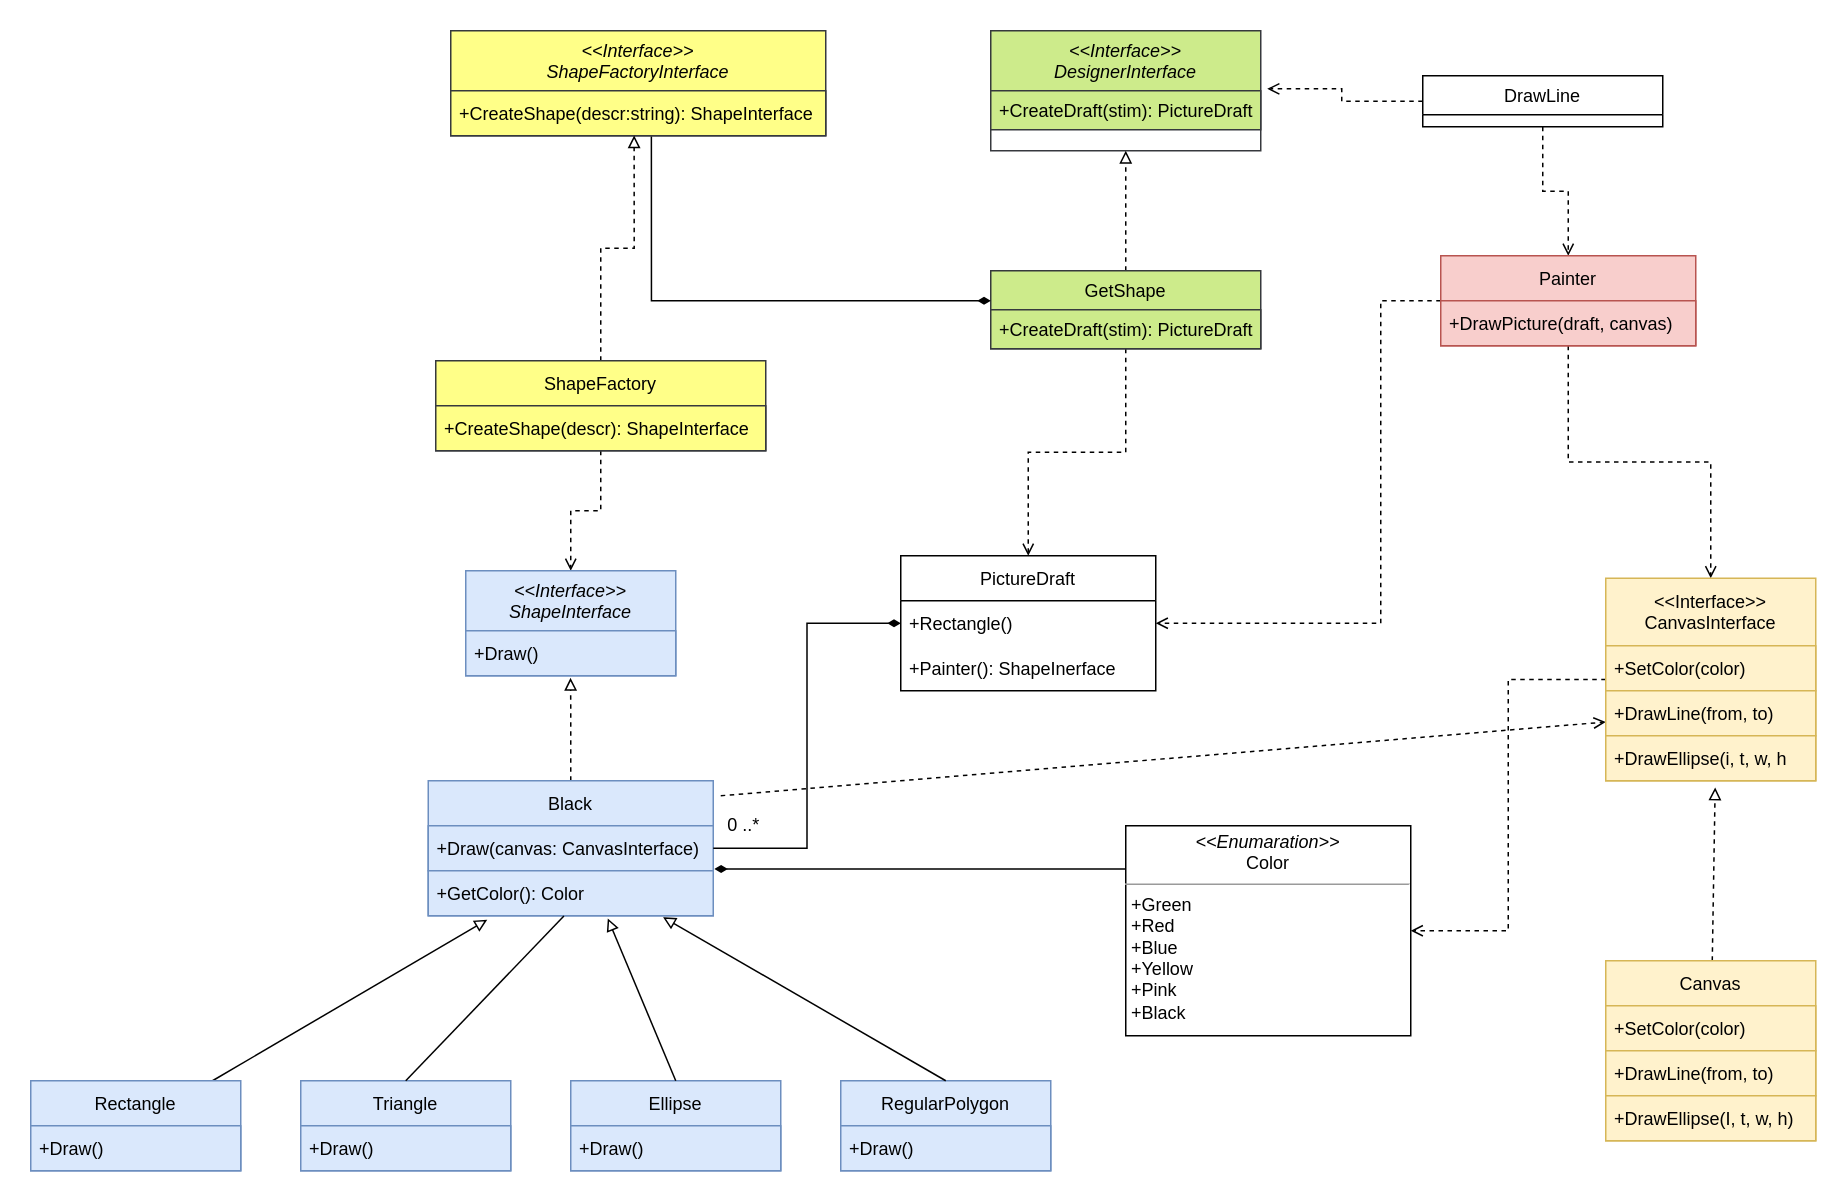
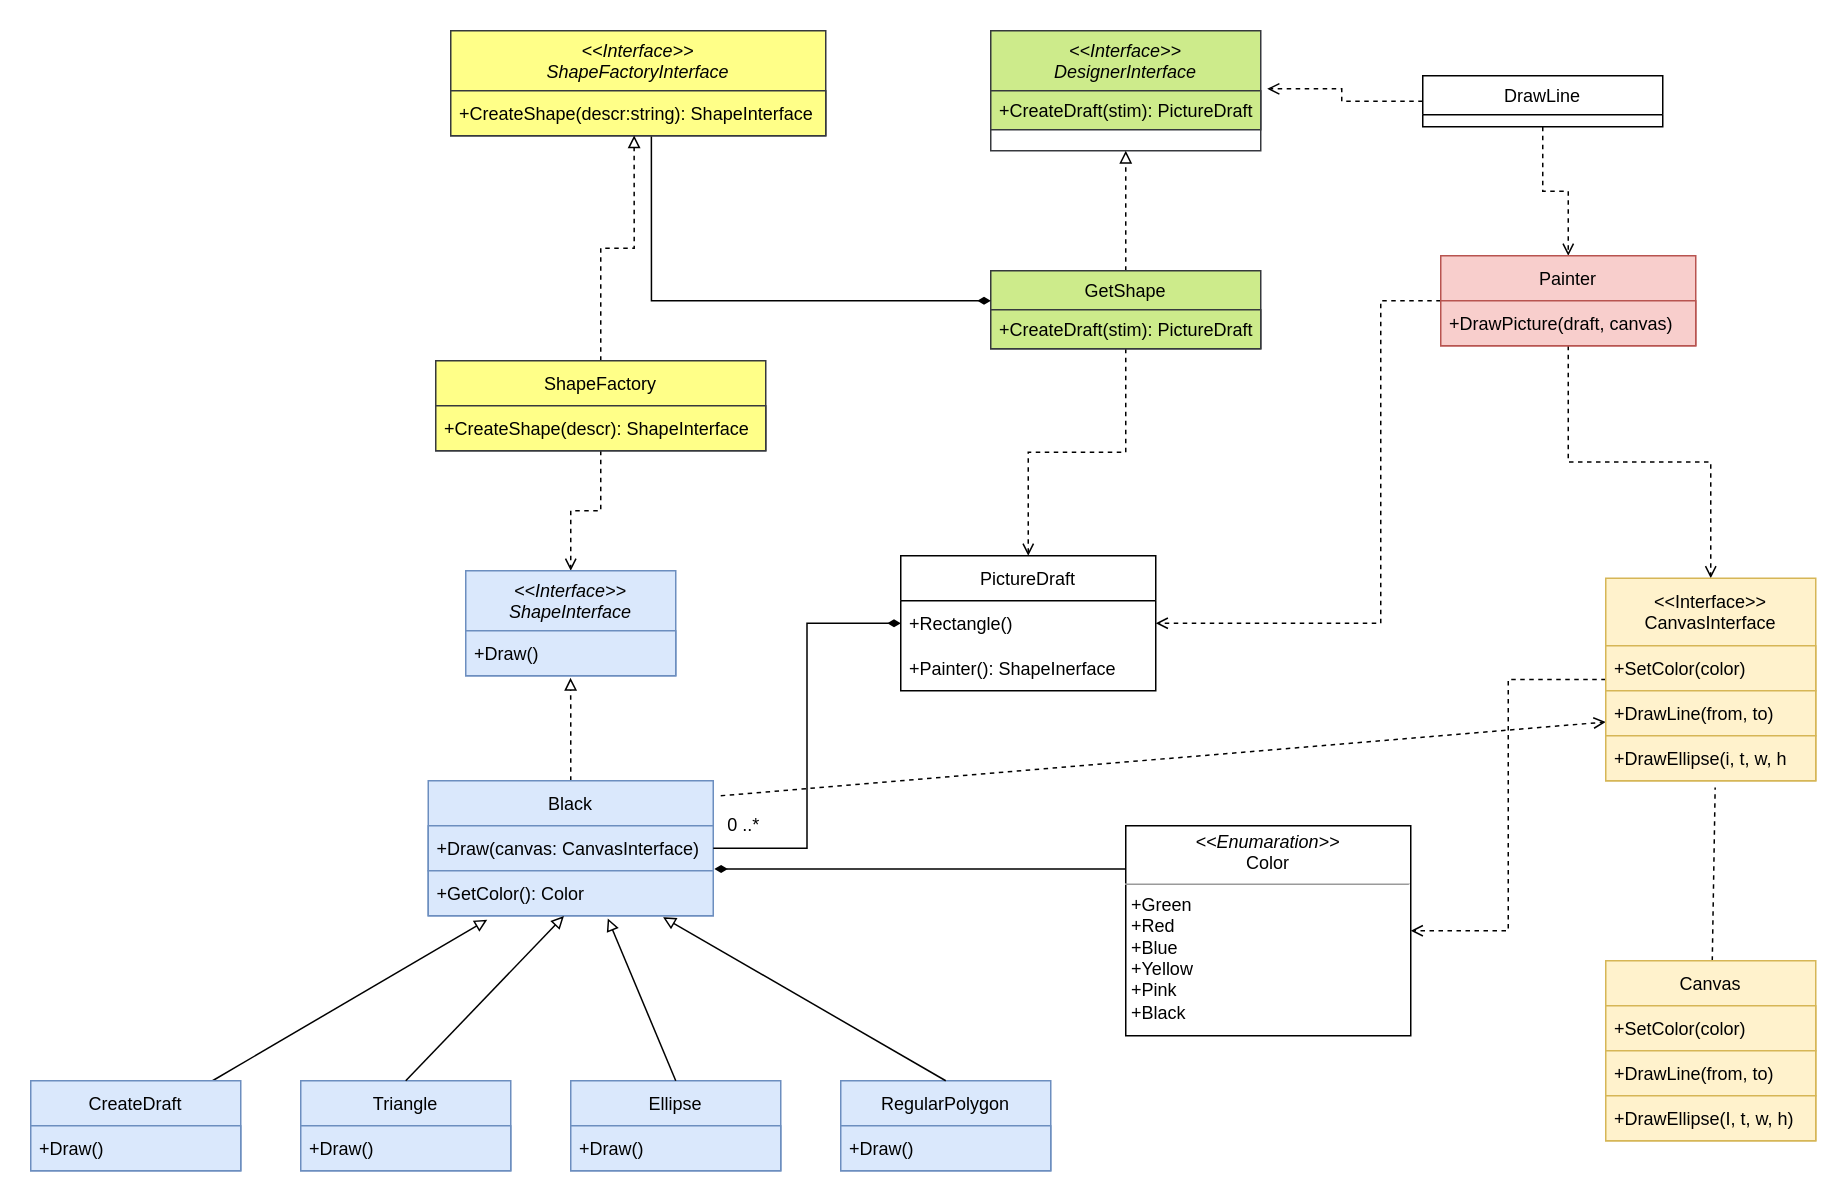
edge "Canvas" -> "+DrawEllipse(i, t, w, h": arrowhead block -> none
edge "+GetColor(): Color" -- "Triangle": arrowhead none -> block
node "Rectangle": label "Rectangle" -> "CreateDraft"
